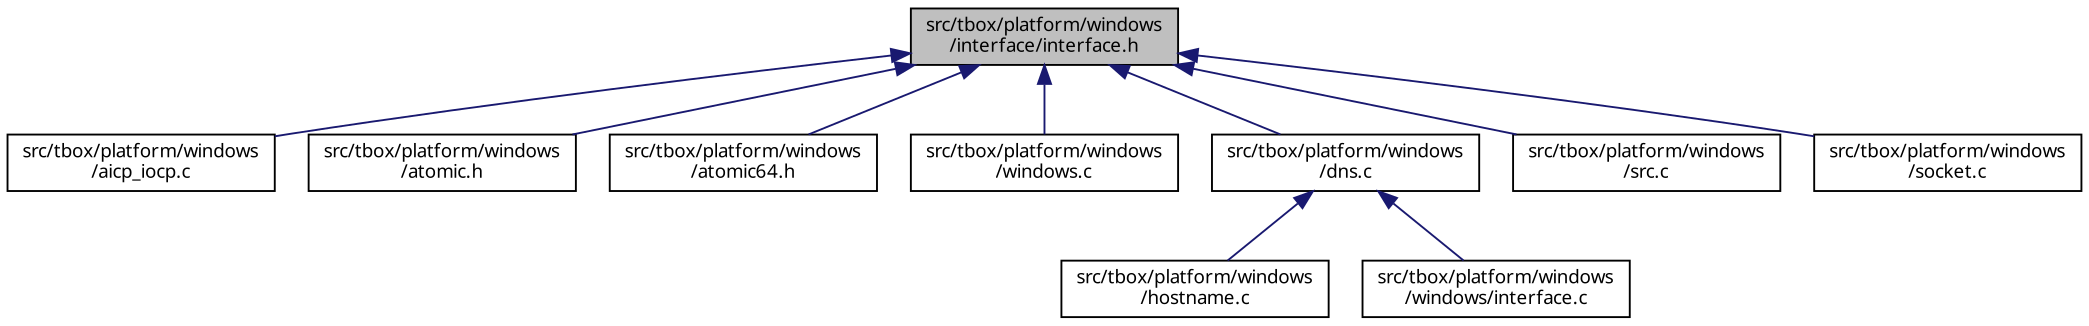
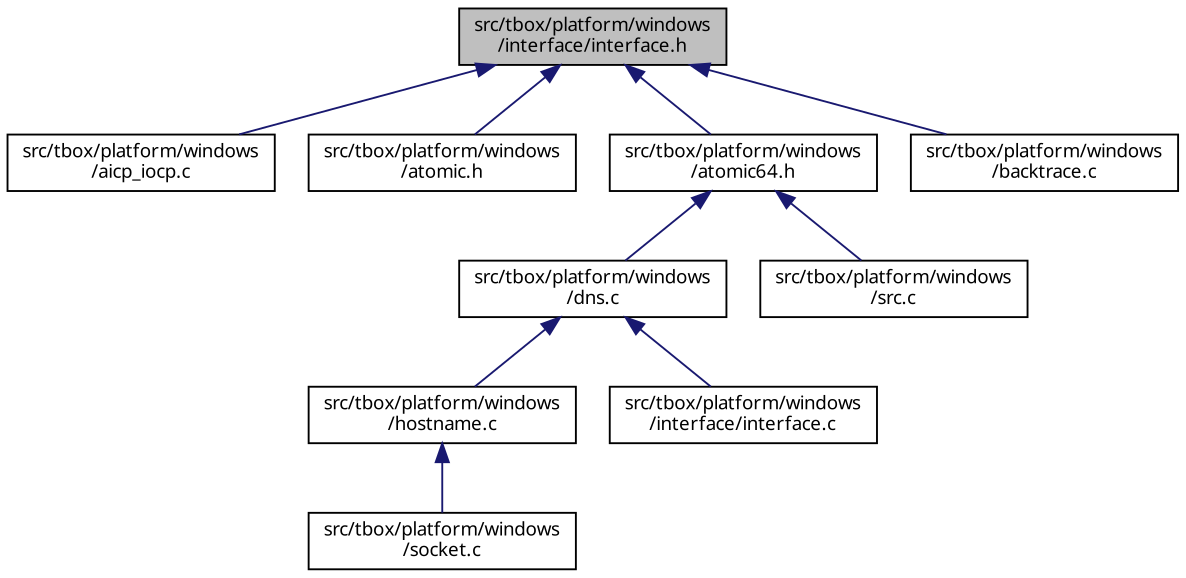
edge "src/tbox/platform/windows /socket.c" -> "src/tbox/platform/windows /interface/interface.h": now "src/tbox/platform/windows /socket.c" -> "src/tbox/platform/windows /hostname.c"
edge "src/tbox/platform/windows /src.c" -> "src/tbox/platform/windows /interface/interface.h": now "src/tbox/platform/windows /src.c" -> "src/tbox/platform/windows /atomic64.h"
edge "src/tbox/platform/windows /dns.c" -> "src/tbox/platform/windows /interface/interface.h": now "src/tbox/platform/windows /dns.c" -> "src/tbox/platform/windows /atomic64.h"
node "src/tbox/platform/windows /windows.c": label "src/tbox/platform/windows /windows.c" -> "src/tbox/platform/windows /backtrace.c"
node "src/tbox/platform/windows /windows/interface.c": label "src/tbox/platform/windows /windows/interface.c" -> "src/tbox/platform/windows /interface/interface.c"
